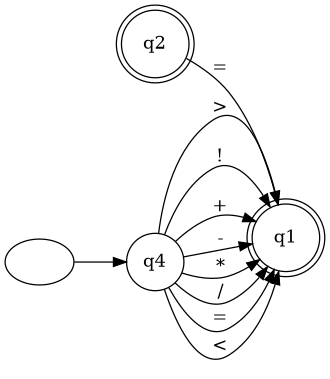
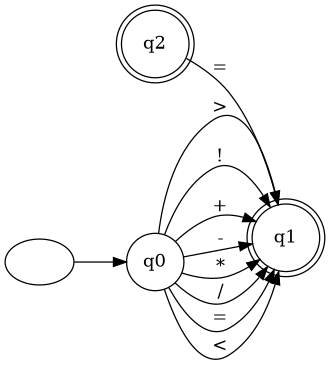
node "q4": label "q4" -> "q0"
